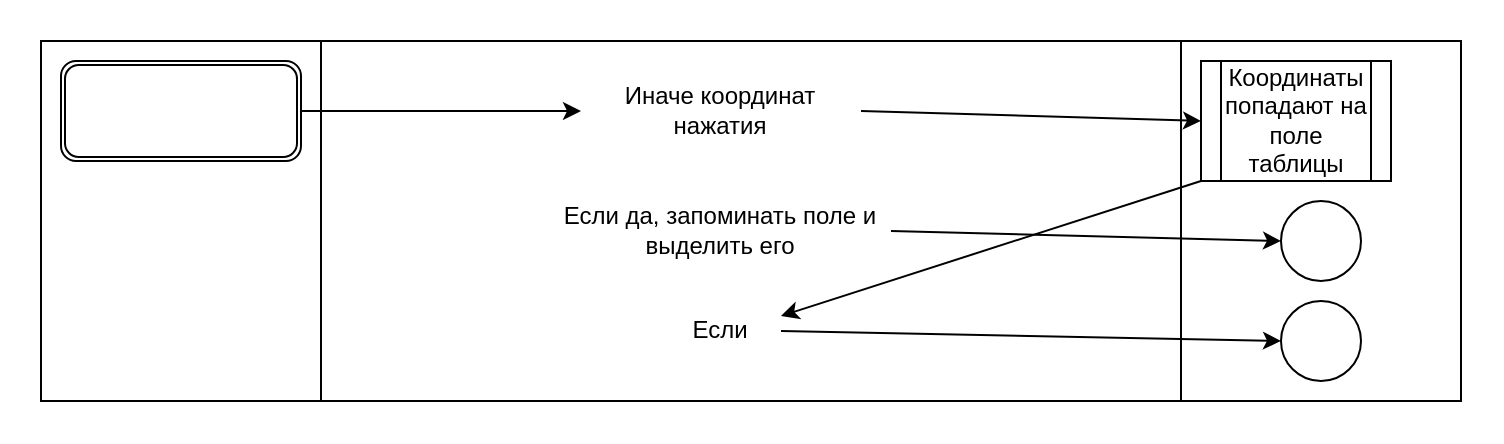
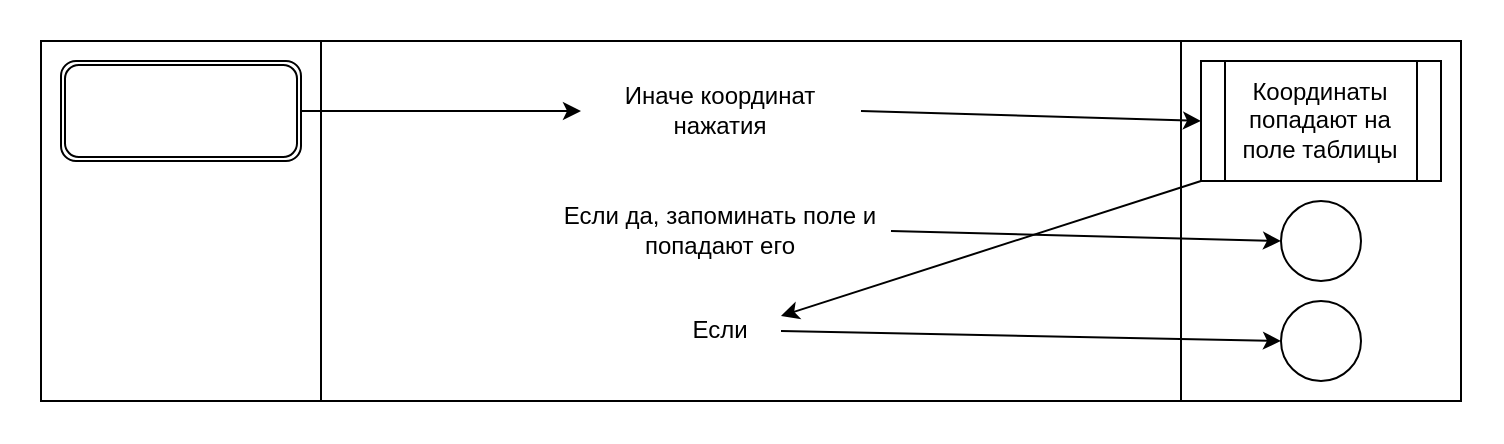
node "Координаты попадают на поле таблицы": size 190x120 -> 240x120
node "Если да, запоминать поле и выделить его": label "Если да, запоминать поле и выделить его" -> "Если да, запоминать поле и попадают его"
